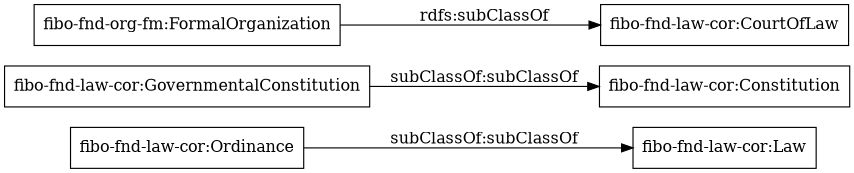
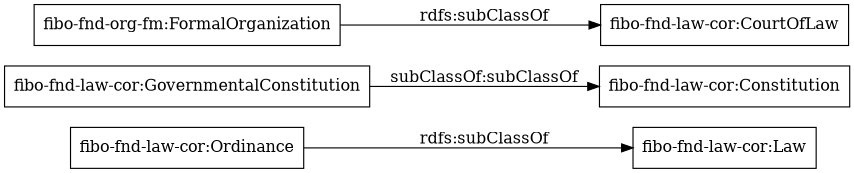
edge "fibo-fnd-law-cor:Ordinance" -> "fibo-fnd-law-cor:Law": label "subClassOf:subClassOf" -> "rdfs:subClassOf"
